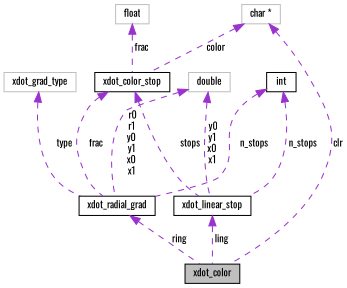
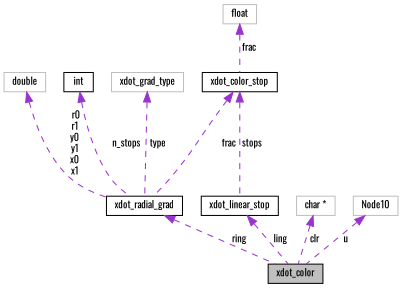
edge "xdot_color_stop" -> "char *": removed, label "color"
edge "xdot_linear_stop" -> "double": removed, label "y0 y1 x0 x1"
edge "xdot_linear_stop" -> "int": removed, label "n_stops"
node "Node10": added
